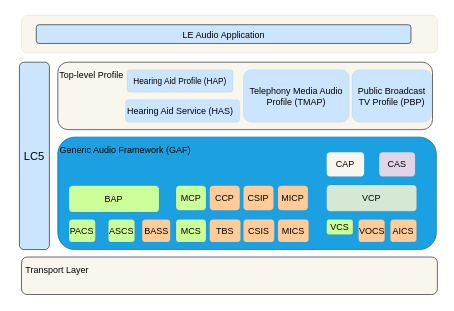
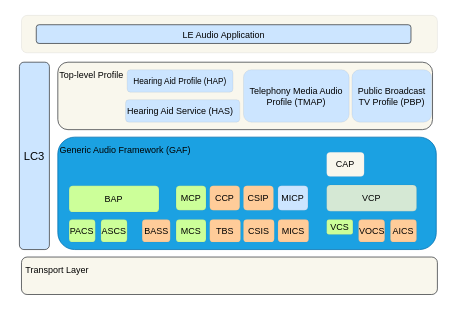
node "LC5": label "LC5" -> "LC3"
node "CAS": removed
node "MICP": fillcolor #ffcc99 -> #cce5ff
node "ASCS": moved (121, 231) -> (114, 231)
